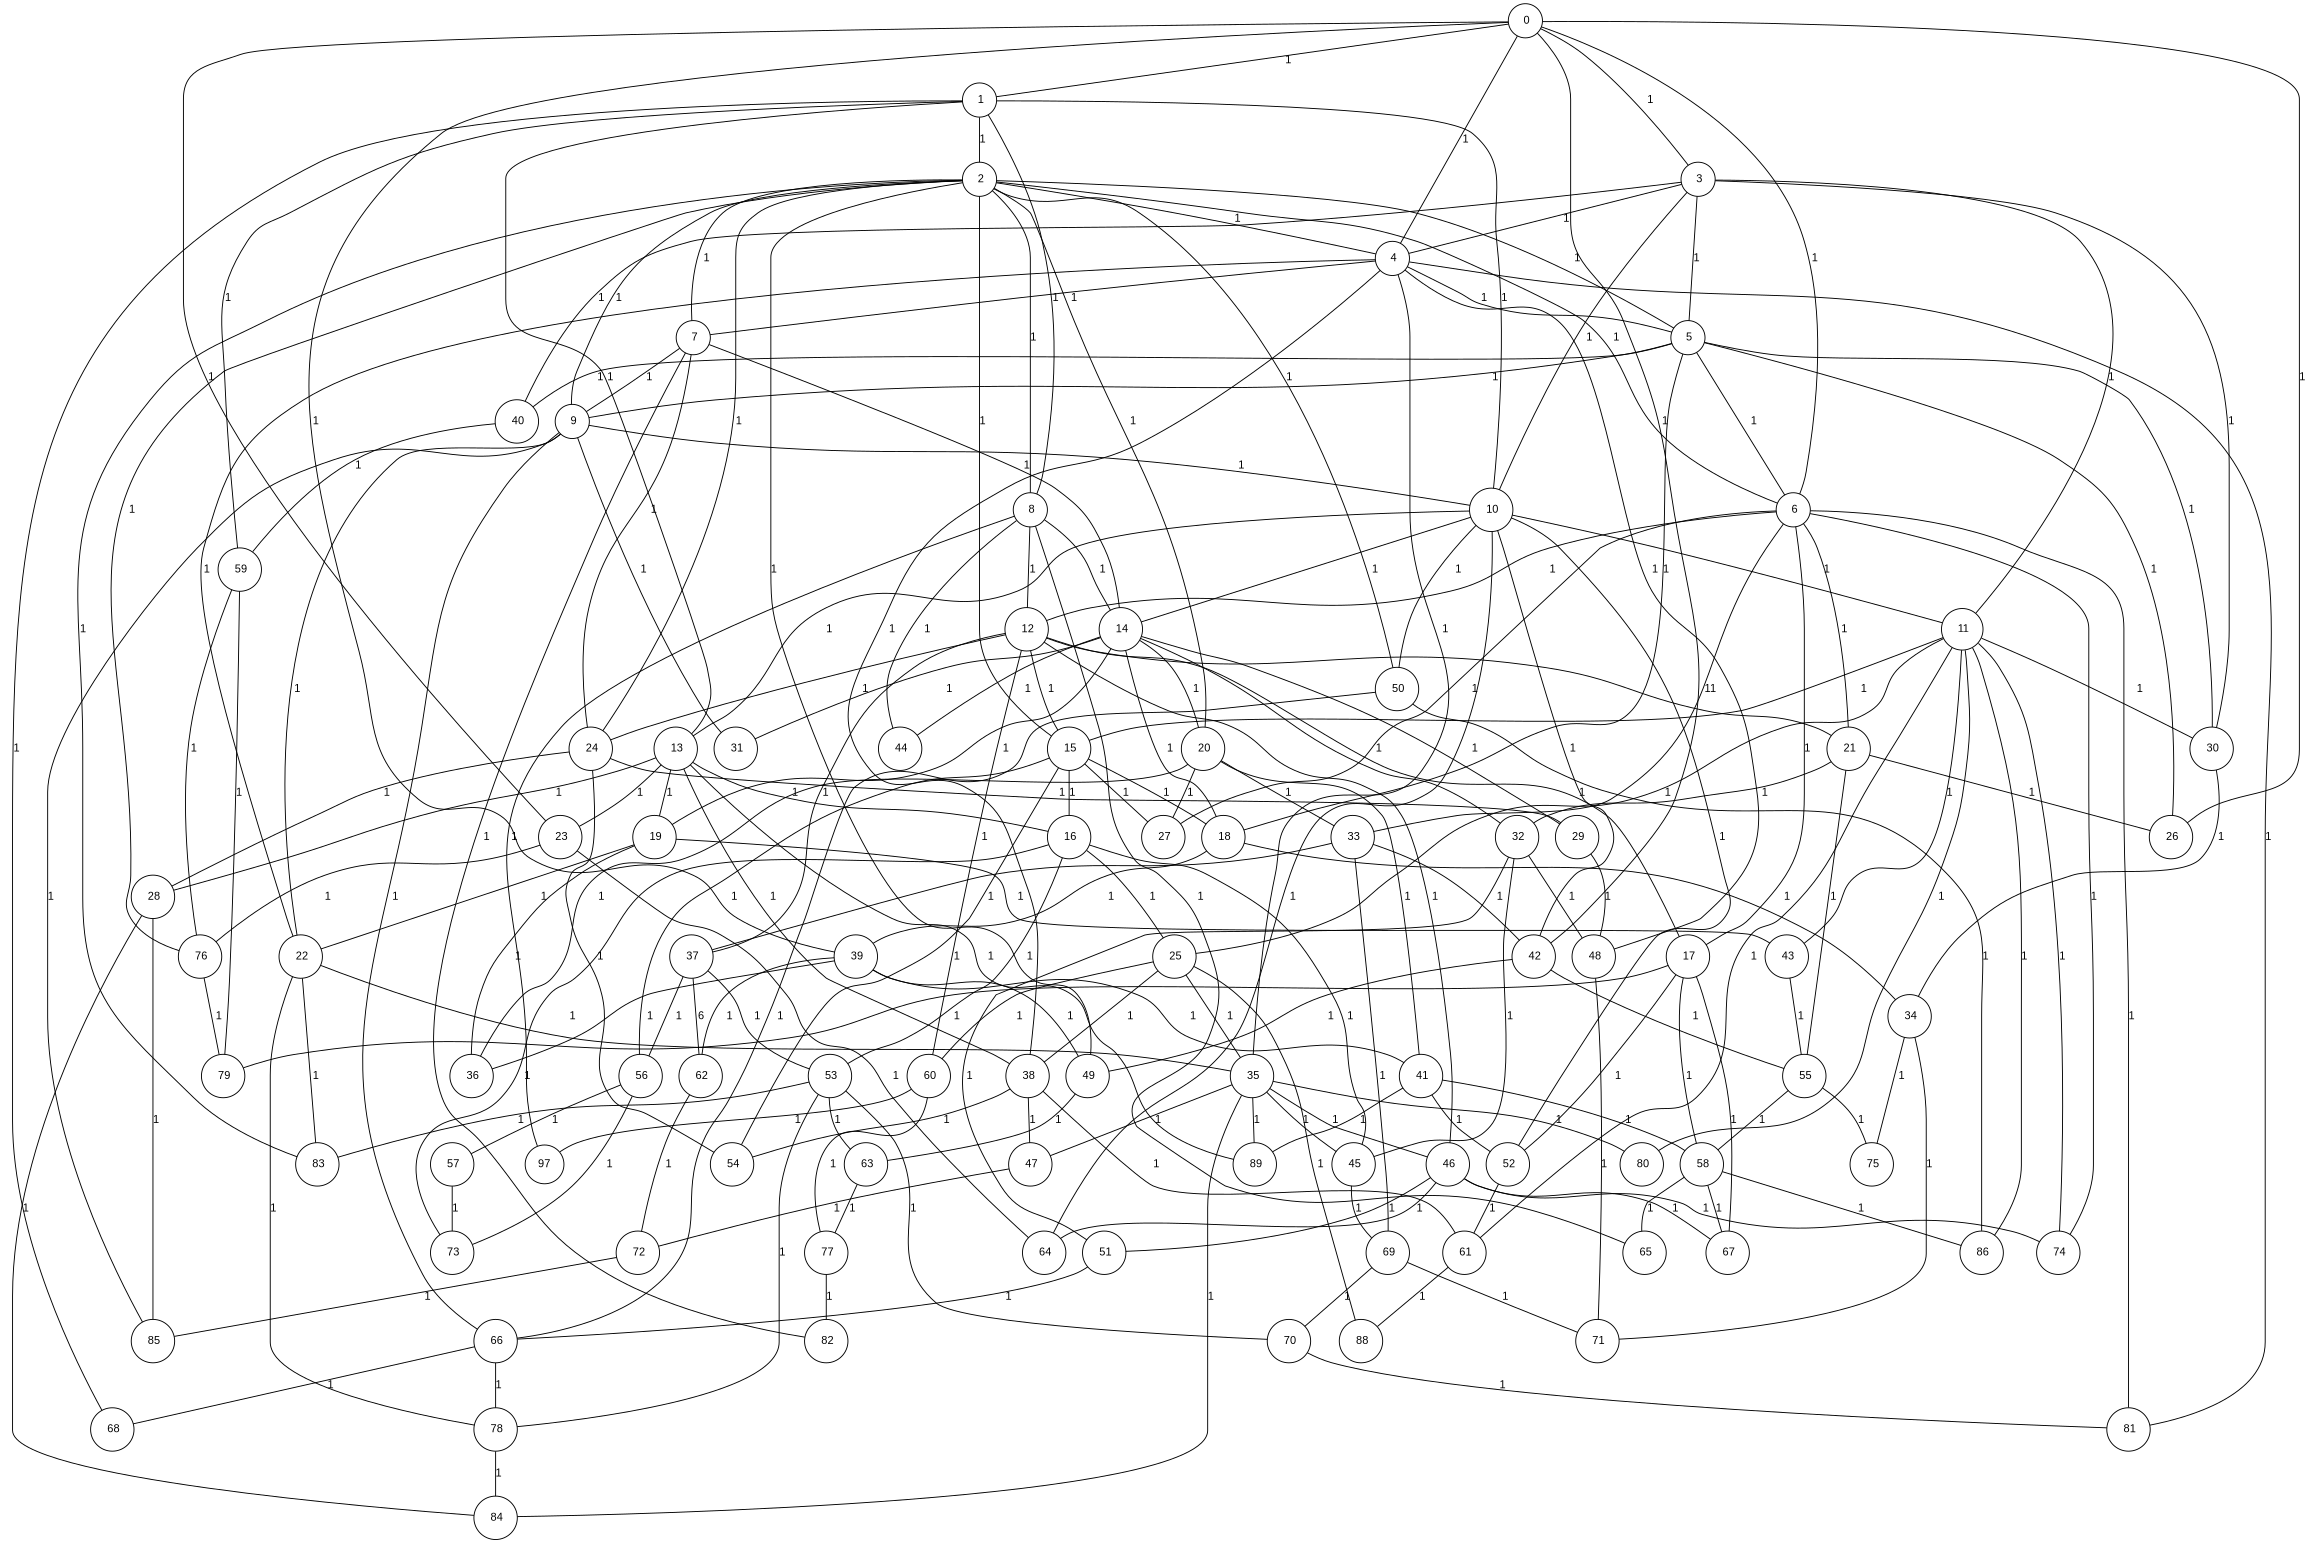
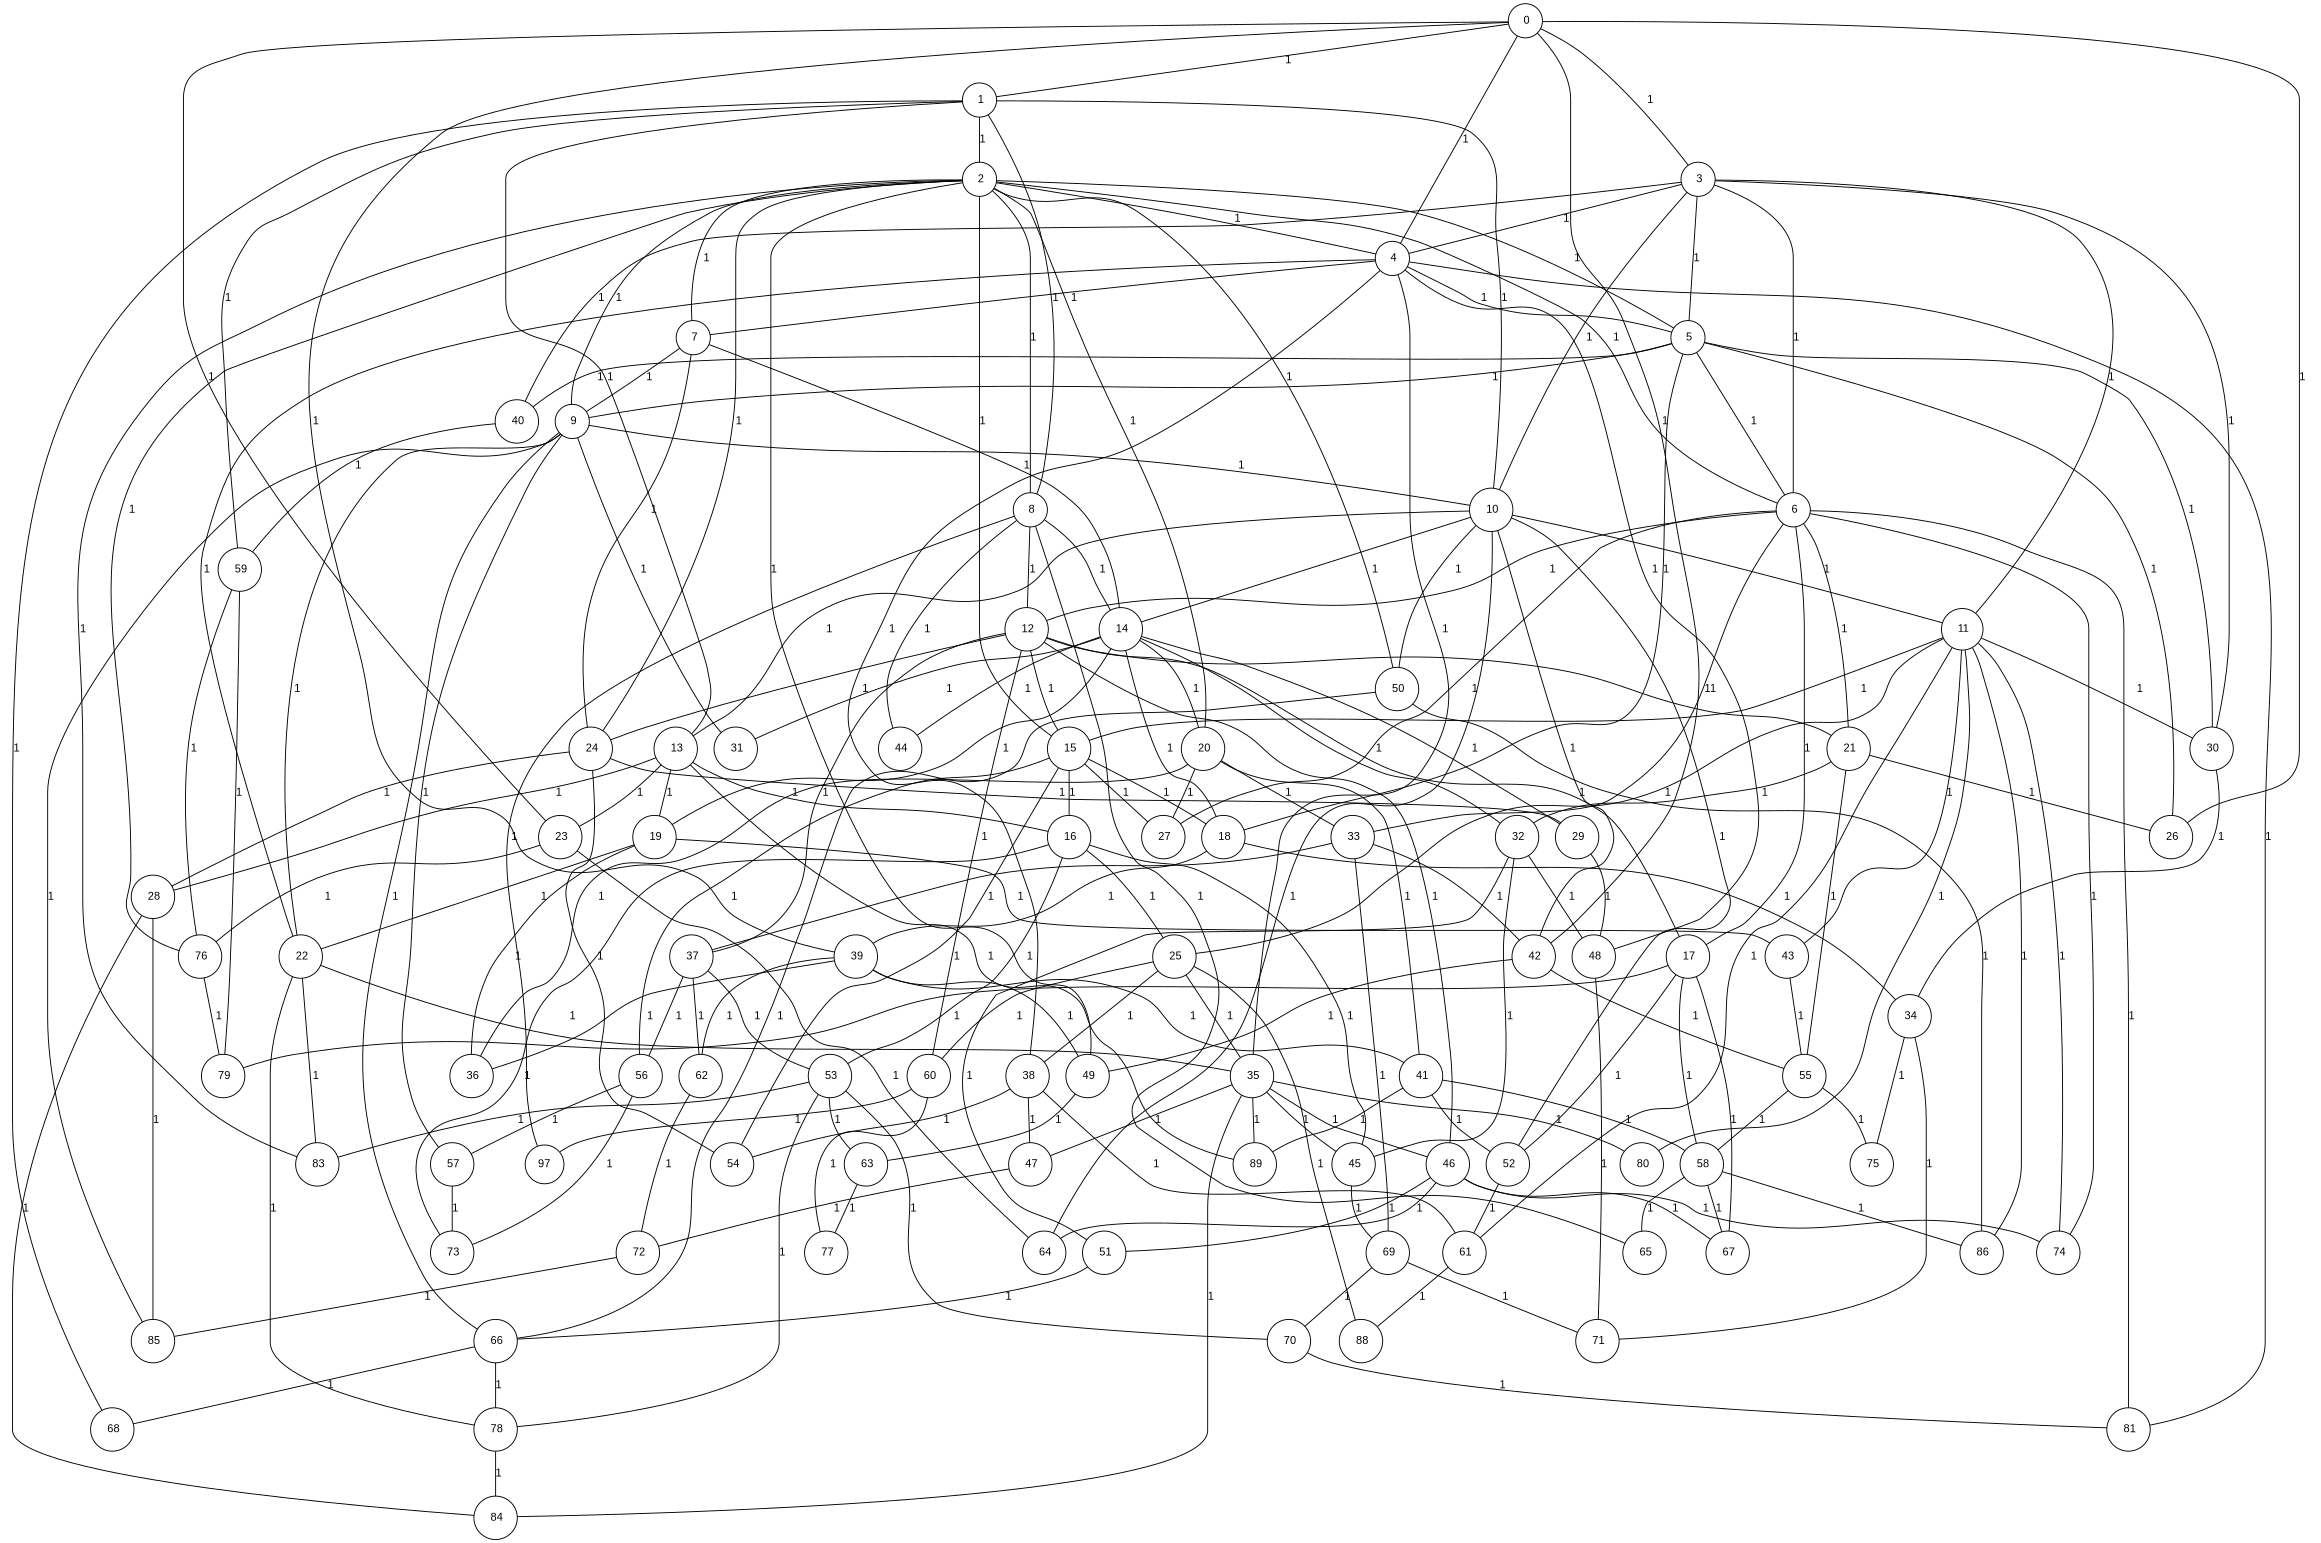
edge "0" -- "6": now "3" -- "6"
edge "9" -- "57": added, label "1"
edge "13" -- "38": removed, label "1"
edge "37" -- "62": label "6" -> "1"
node "82": removed
